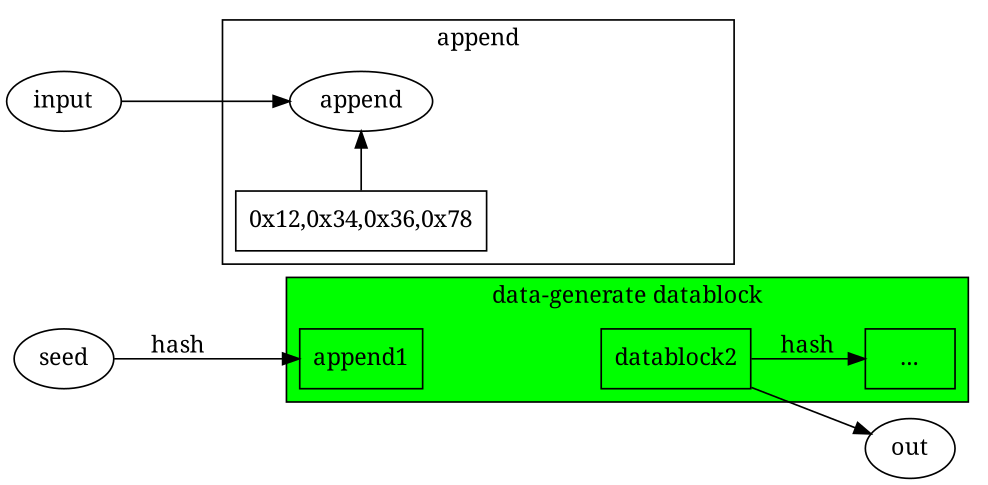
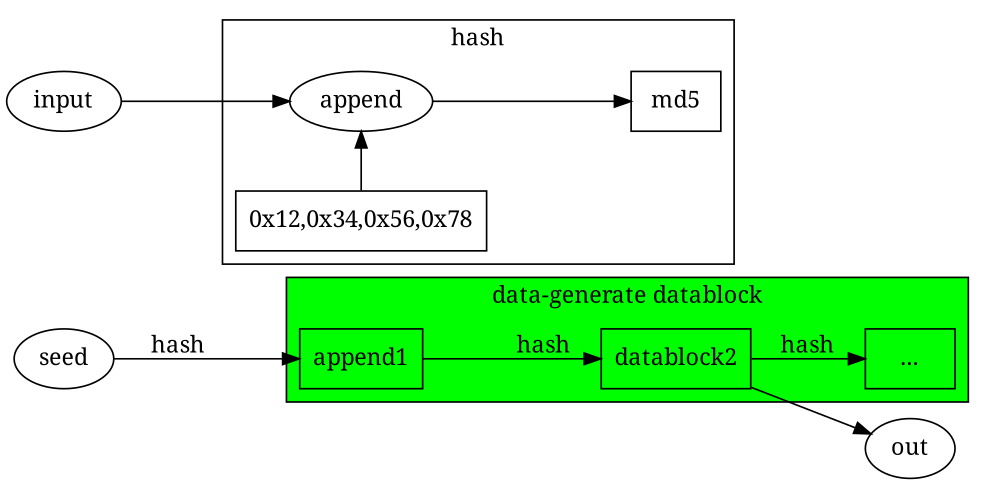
cluster "append": label "append" -> "hash"
node "md5": added
node "0x12,0x34,0x36,0x78": label "0x12,0x34,0x36,0x78" -> "0x12,0x34,0x56,0x78"
edge "append1" -> "datablock2": added, label "hash"
